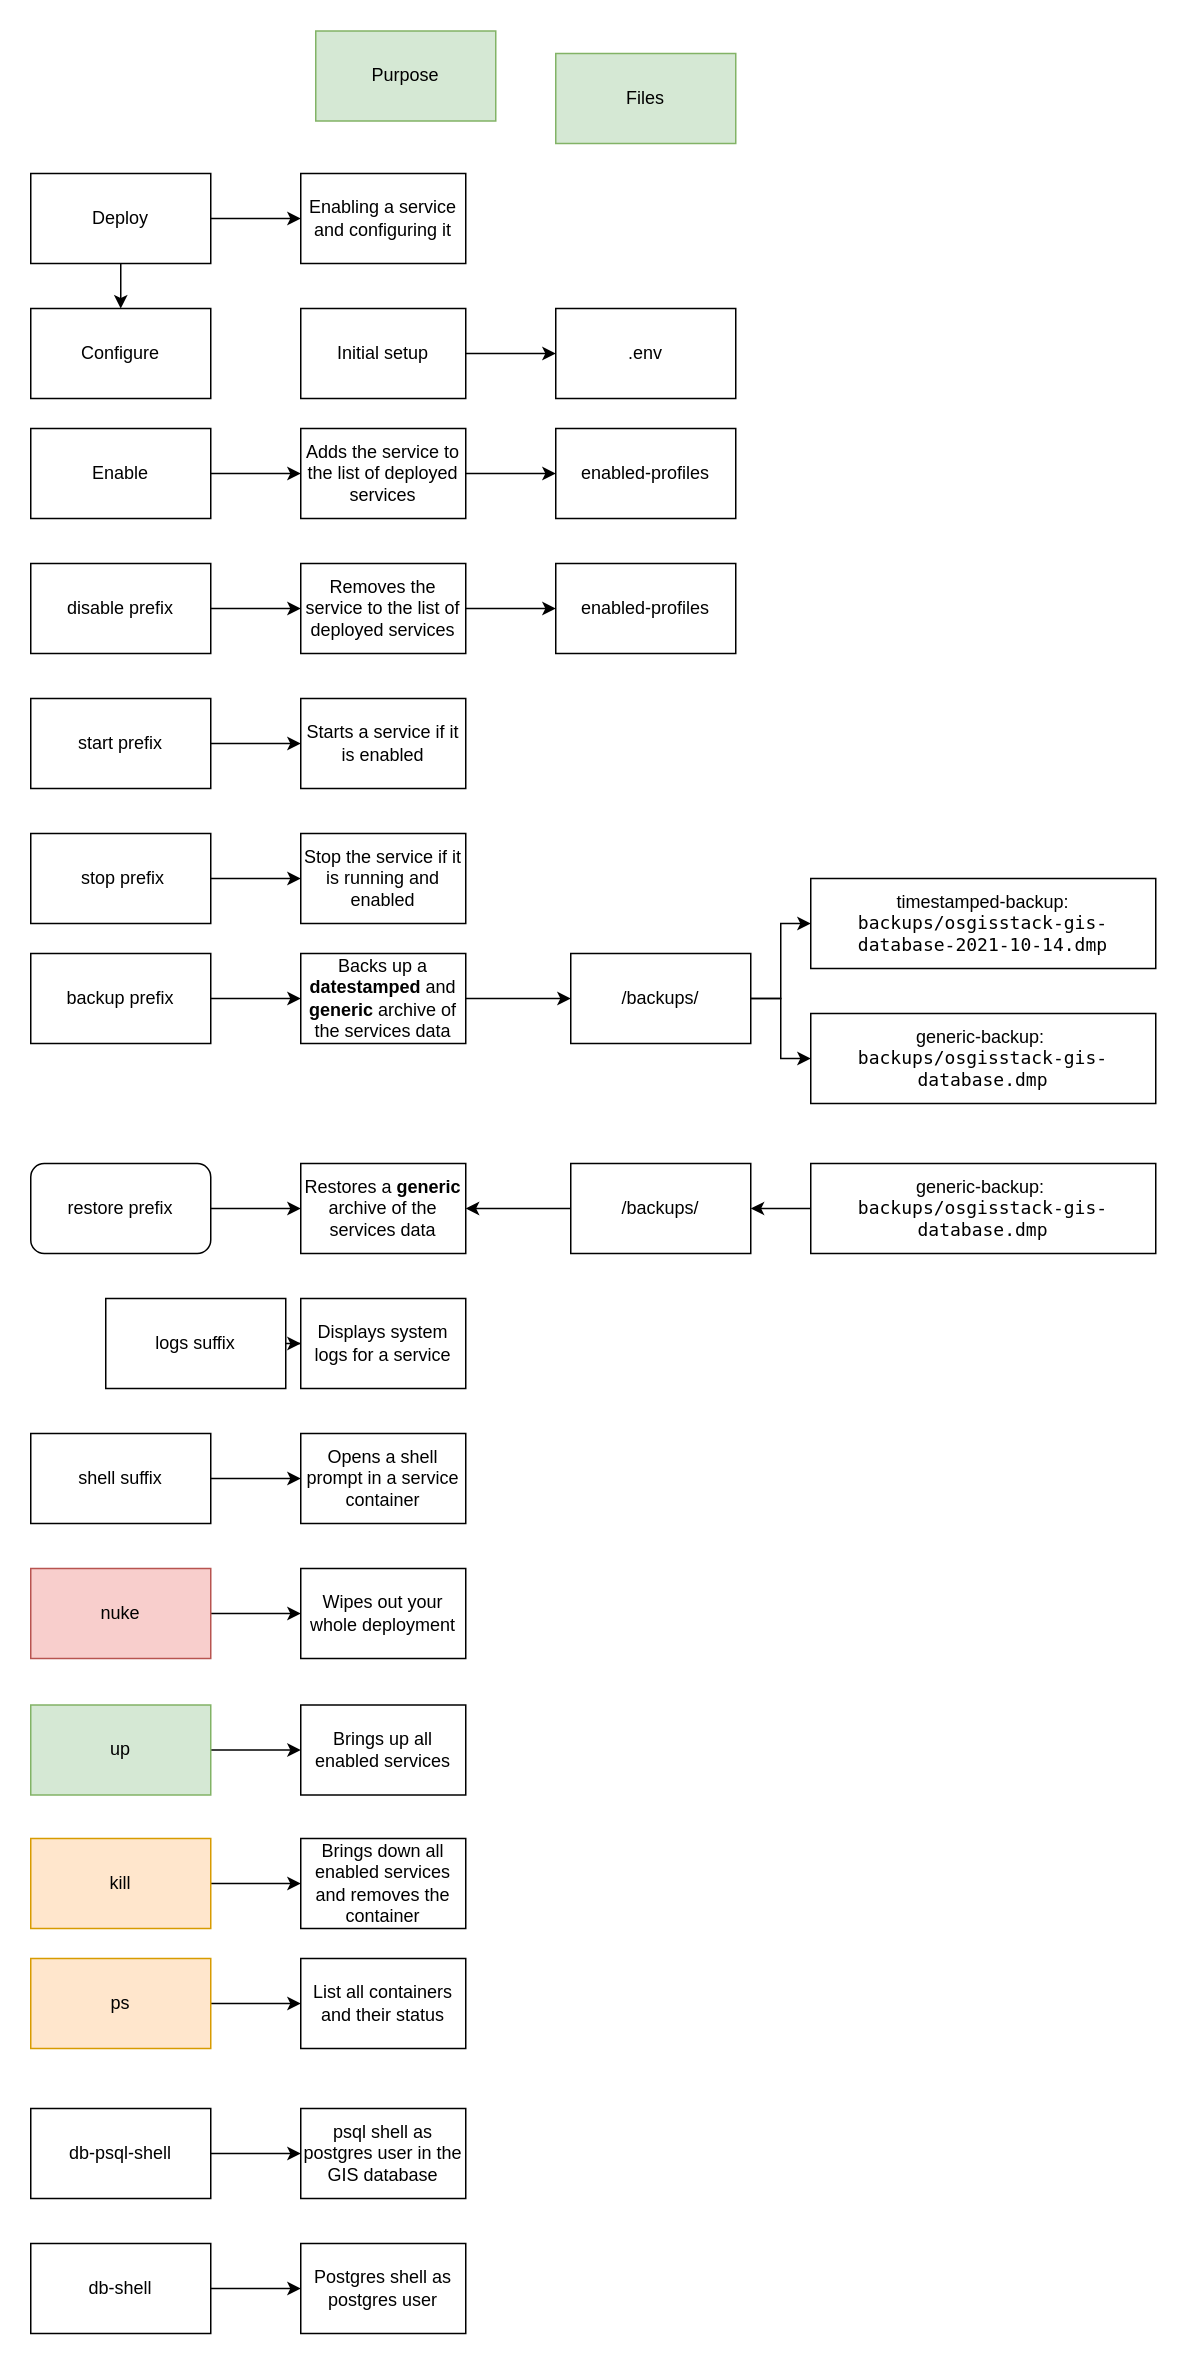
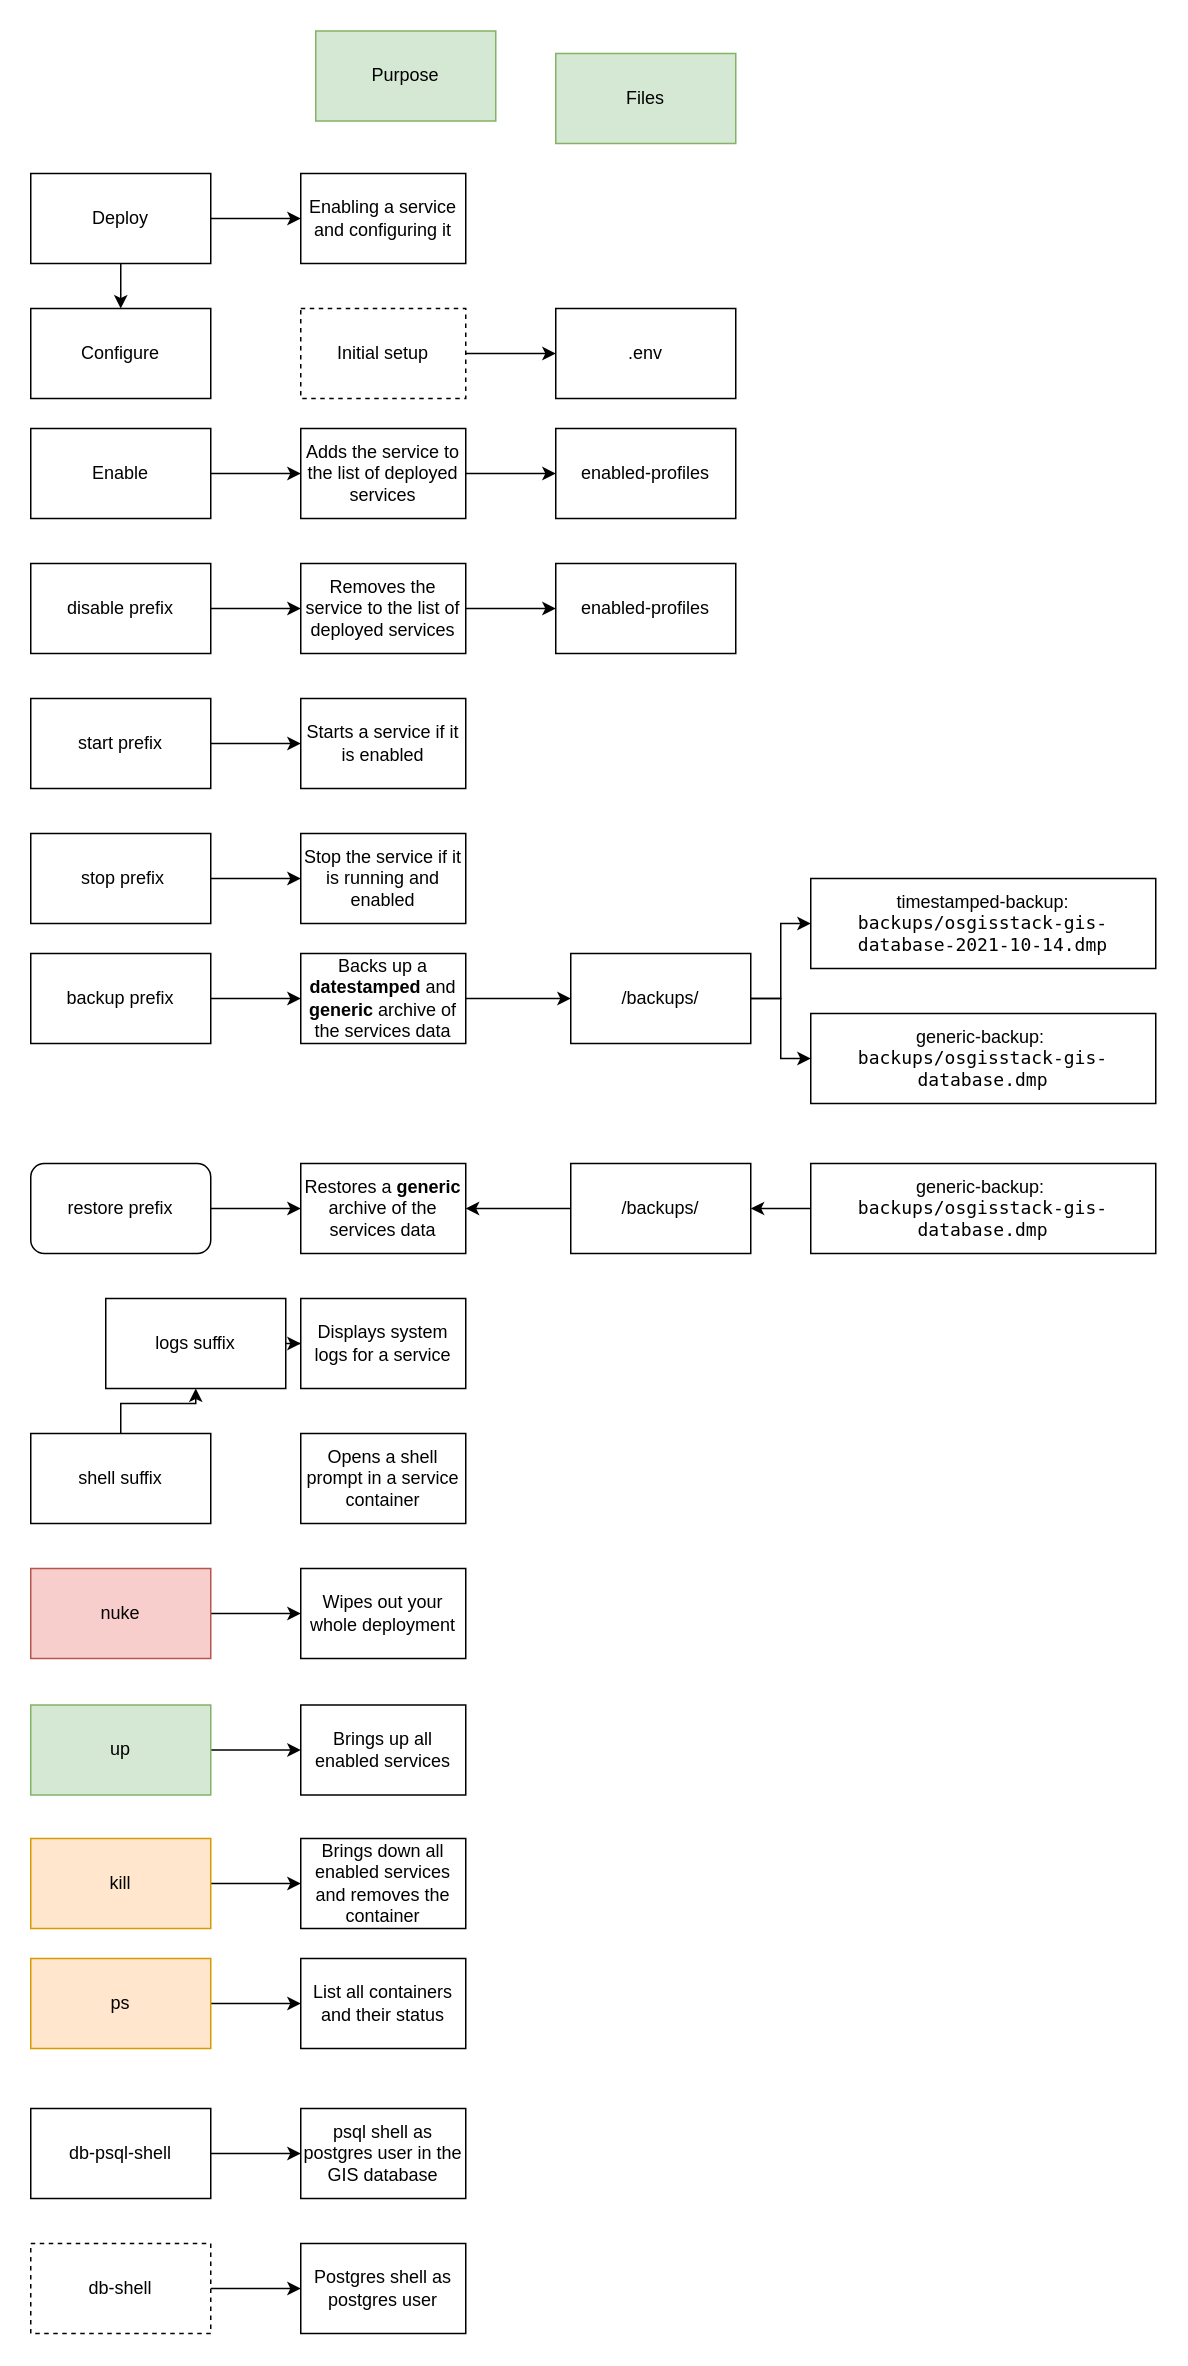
node "Initial setup": style solid -> dashed
edge "shell suffix" -> "Opens a shell prompt in a service container": now "shell suffix" -> "logs suffix"
node "db-shell": style solid -> dashed
